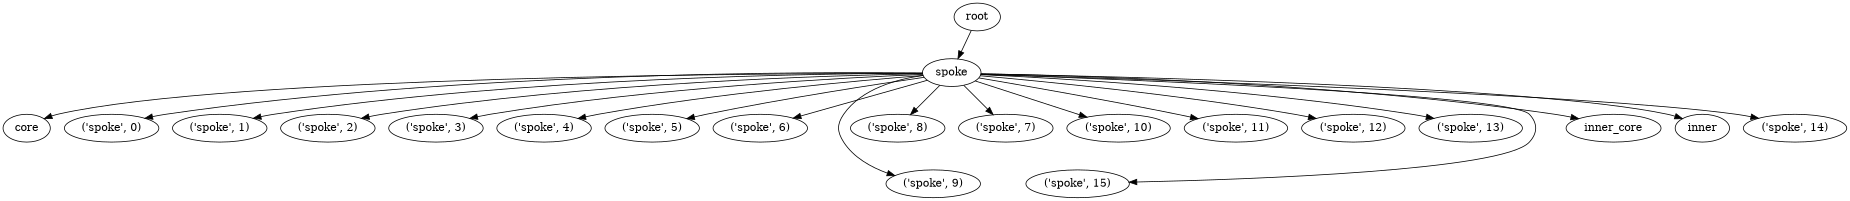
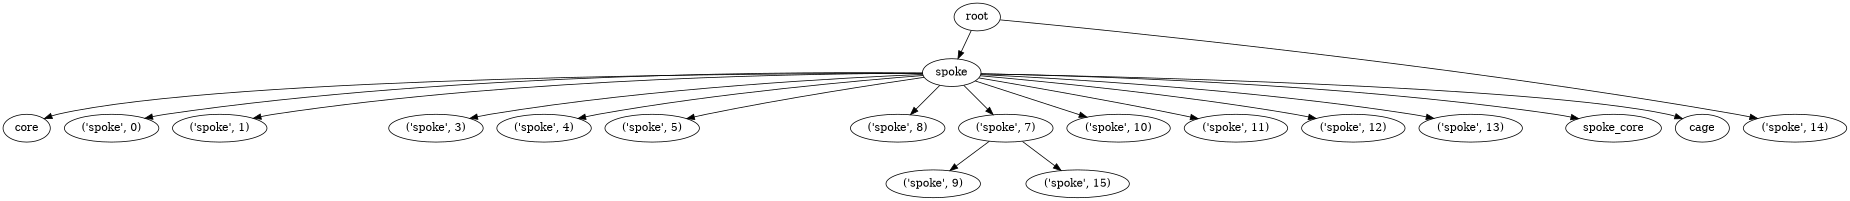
edge "spoke" -> "('spoke', 14)": now "root" -> "('spoke', 14)"
edge "spoke" -> "('spoke', 9)": now "('spoke', 7)" -> "('spoke', 9)"
edge "spoke" -> "('spoke', 15)": now "('spoke', 7)" -> "('spoke', 15)"
node "('spoke', 2)": removed
node "('spoke', 6)": removed
node "inner_core": label "inner_core" -> "spoke_core"
node "inner": label "inner" -> "cage"
